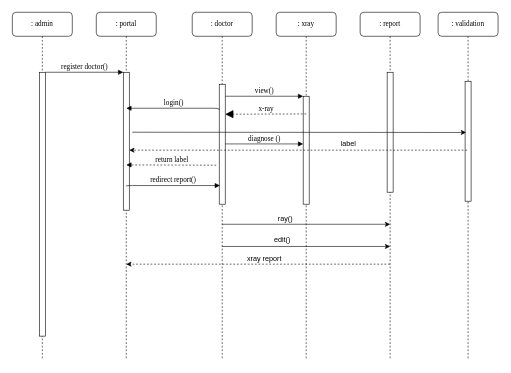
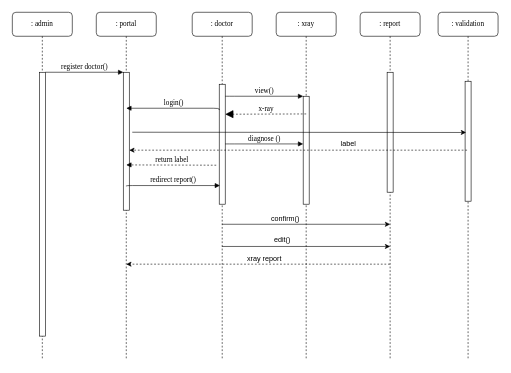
node "ray()": label "ray()" -> "confirm()"
